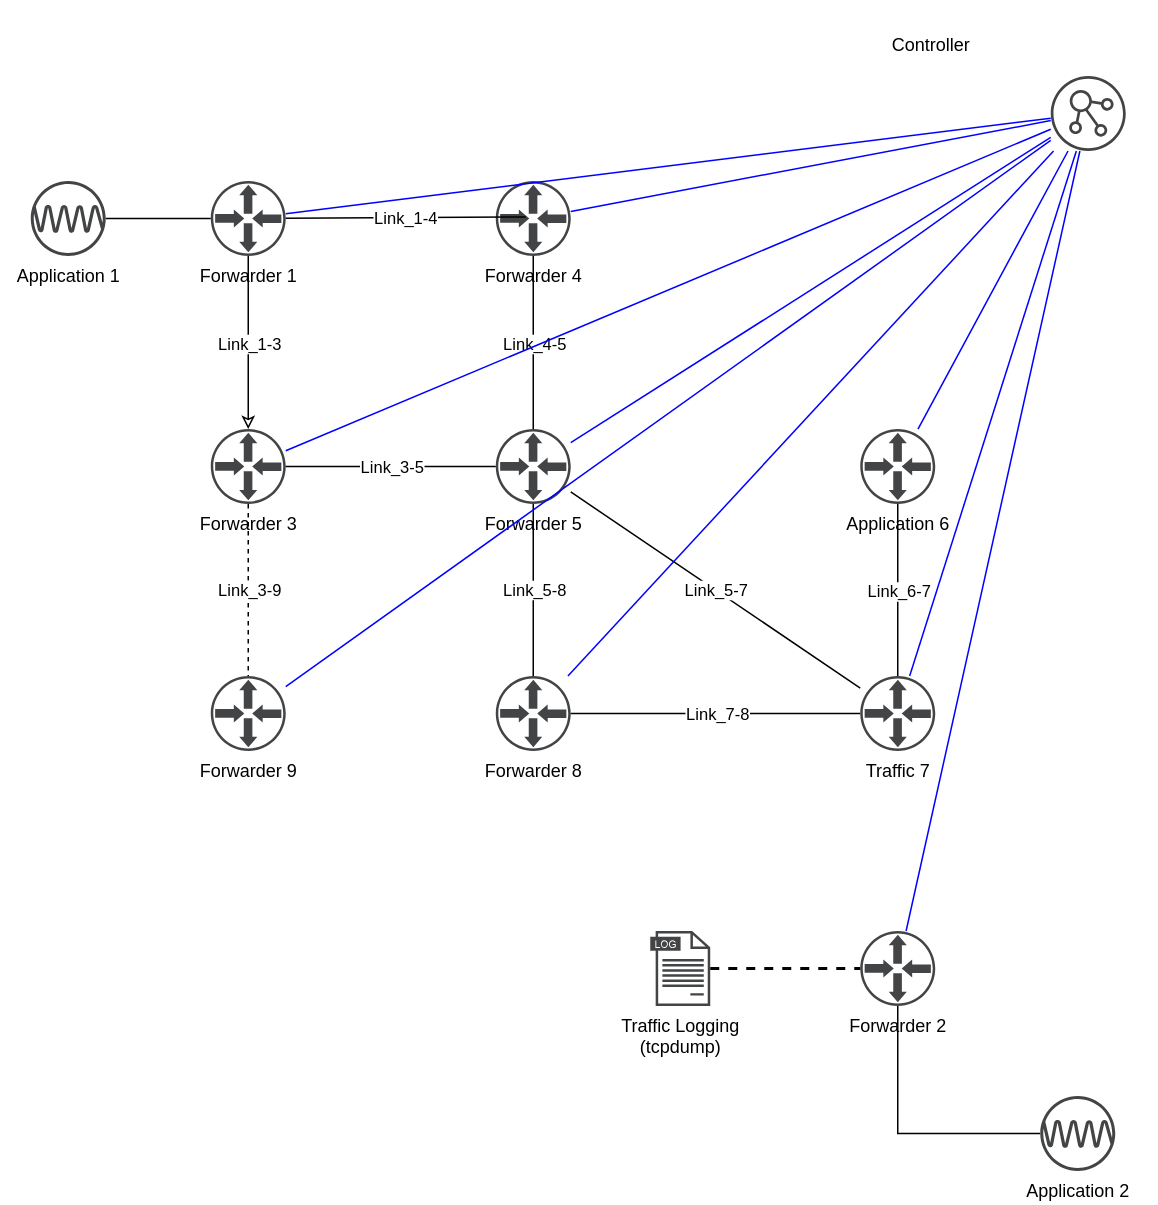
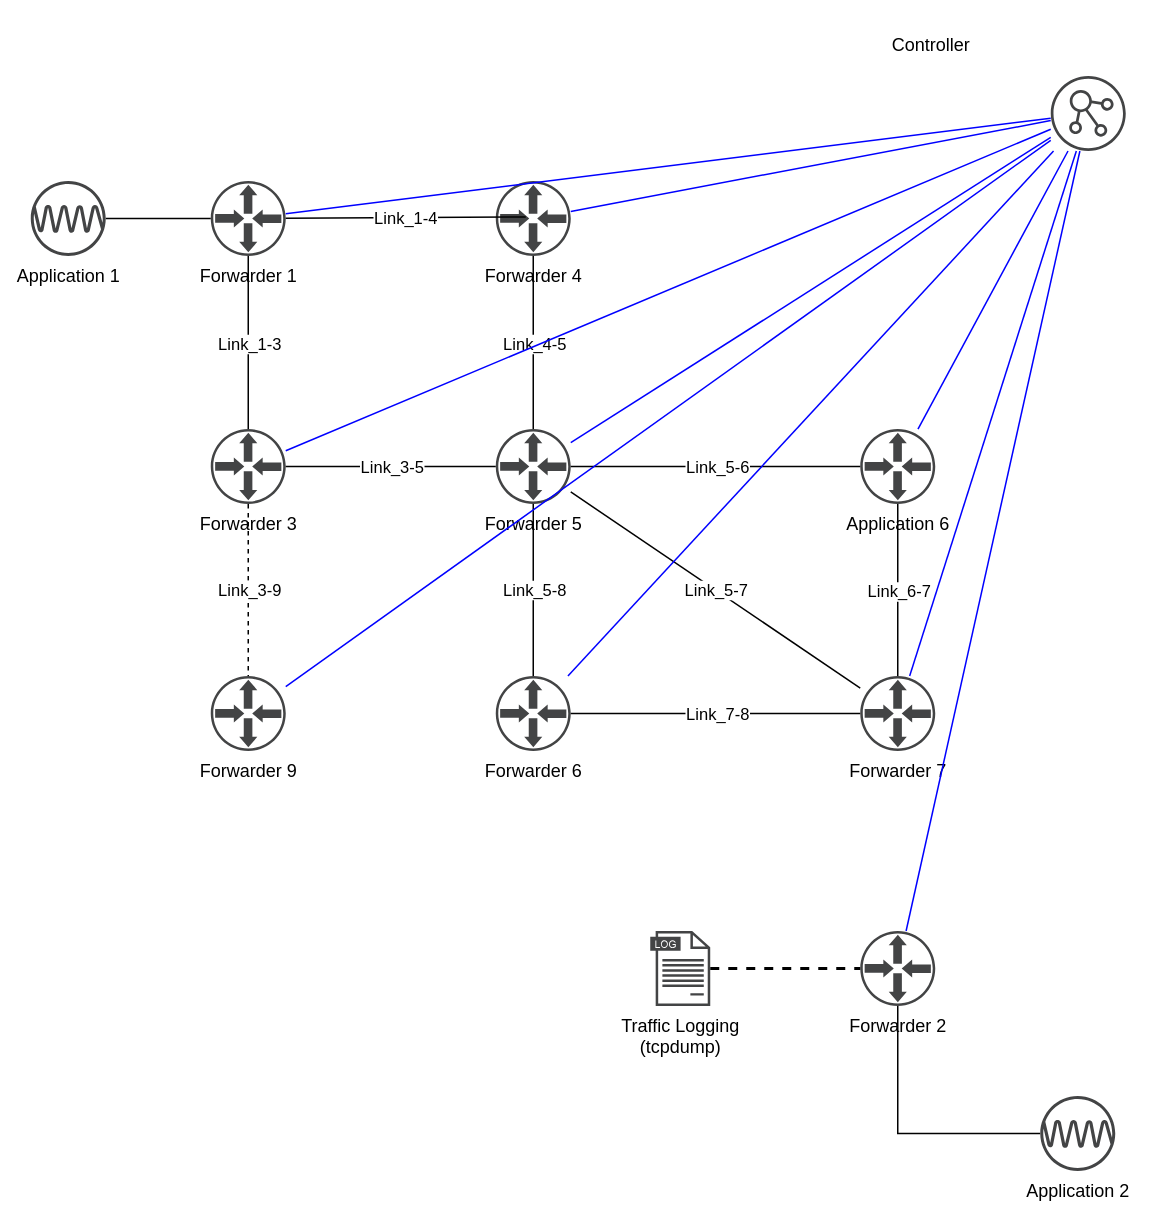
edge "Forwarder 1" -> "Forwarder 3": arrowhead classic -> none
edge "Forwarder 5" -- "Application 6": added, label "Link_5-6"
node "Forwarder 8": label "Forwarder 8" -> "Forwarder 6"
node "Traffic 7": label "Traffic 7" -> "Forwarder 7"
